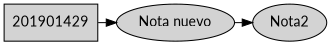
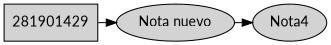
node "201901429": label "201901429" -> "281901429"
node "Nota2": label "Nota2" -> "Nota4"
